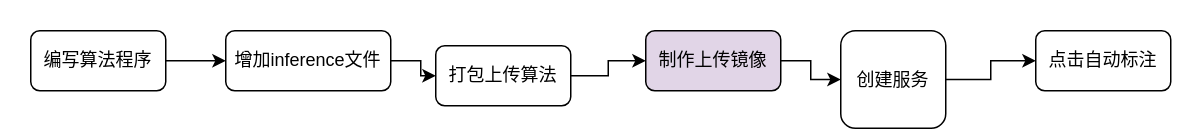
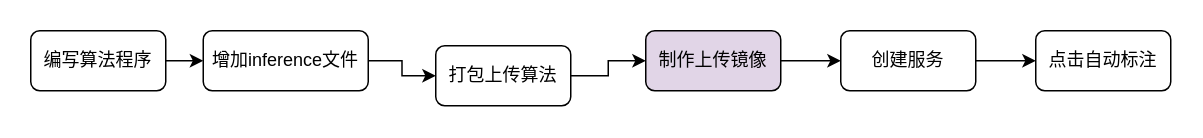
node "增加inference文件": moved (308, 61) -> (286, 61)
node "创建服务": size 105x98 -> 135x60
